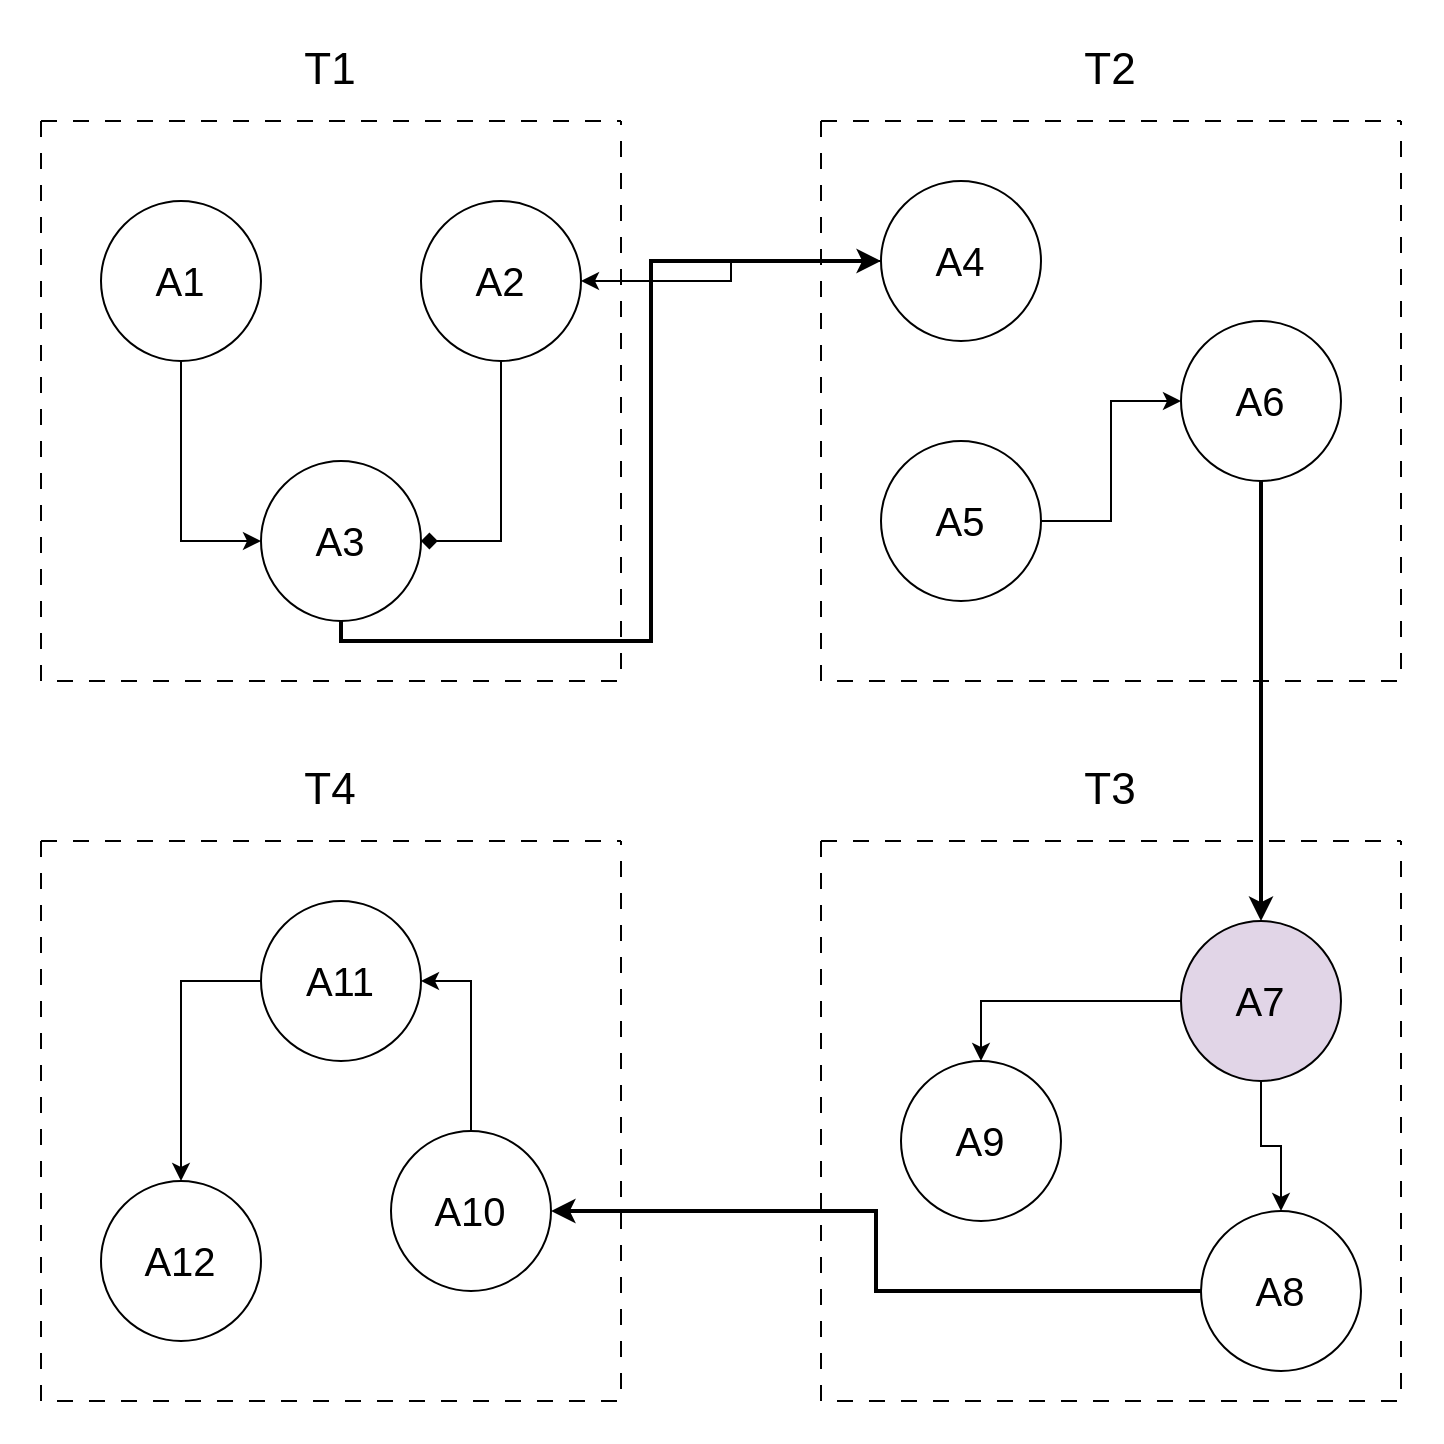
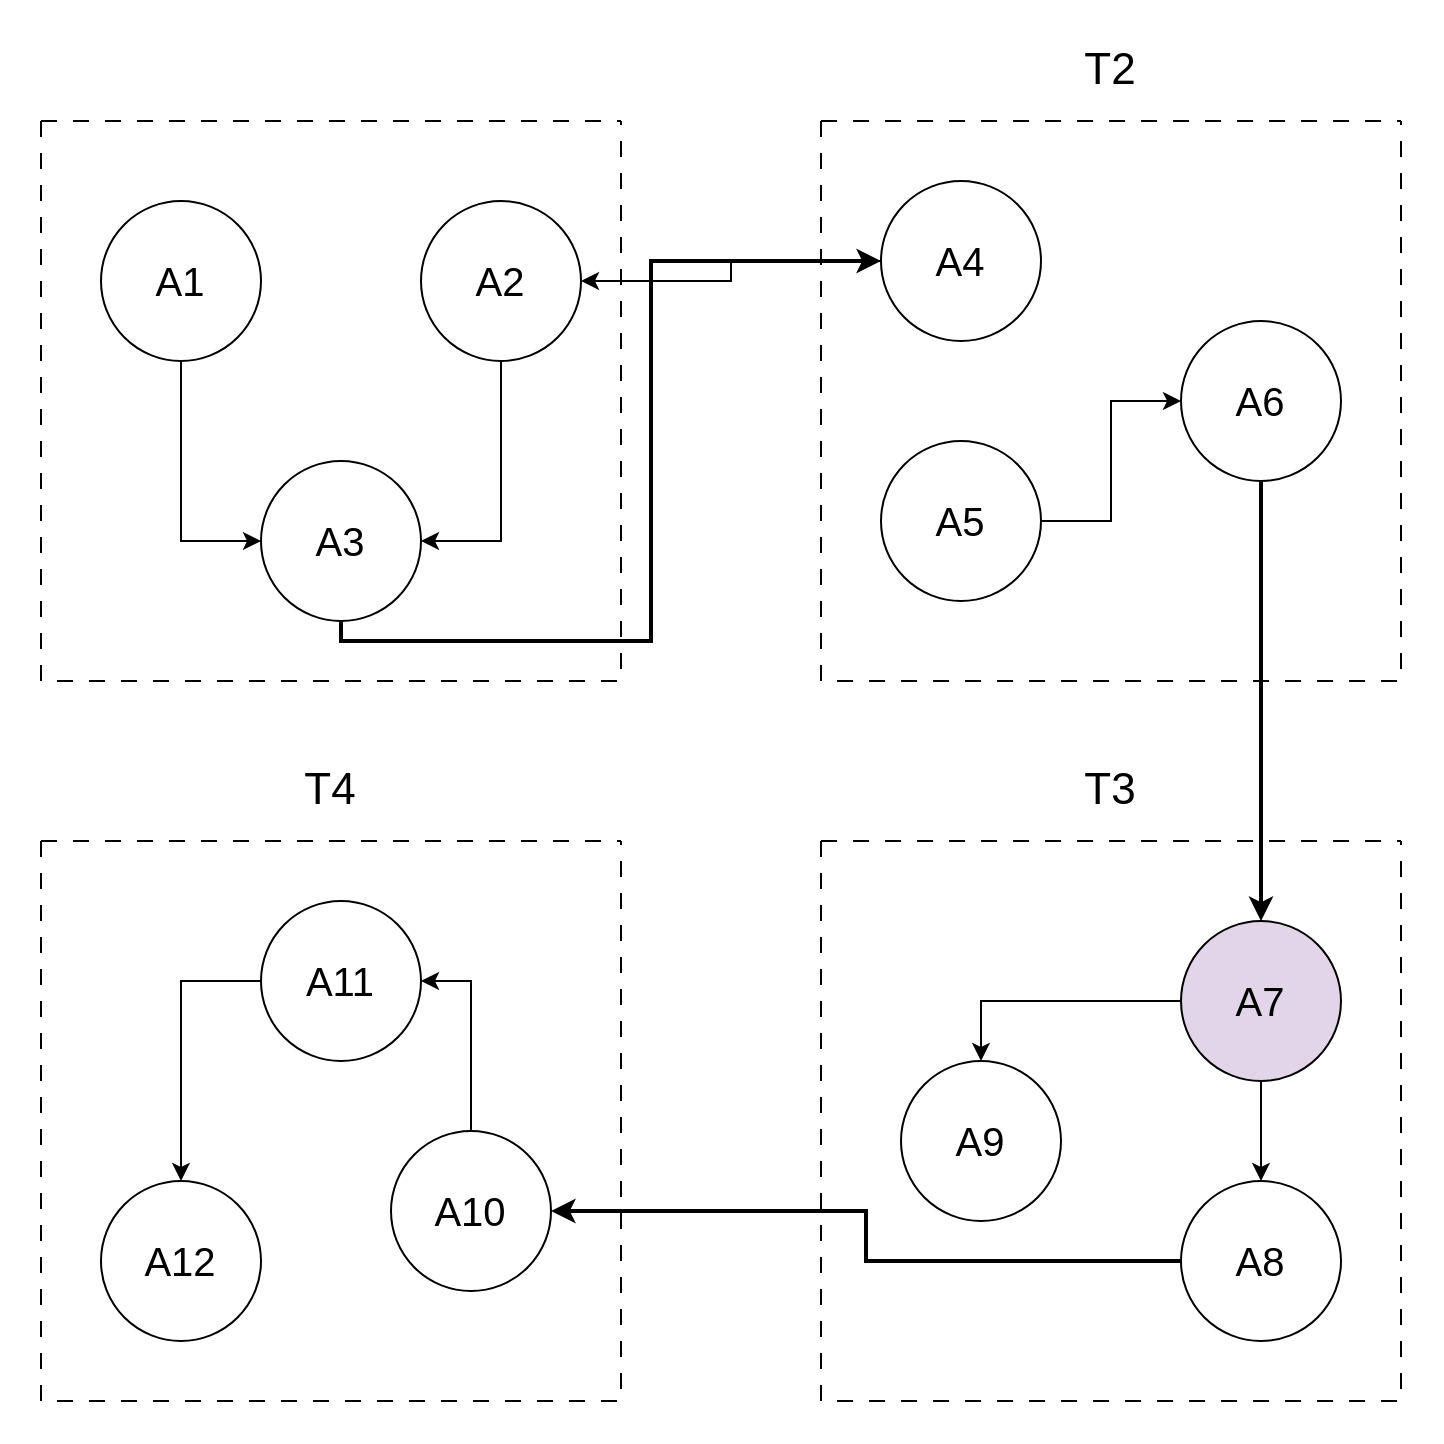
node "T1": removed
edge "A2" -> "A3": arrowhead diamond -> classic
node "A8": moved (1281, 1291) -> (1261, 1261)
